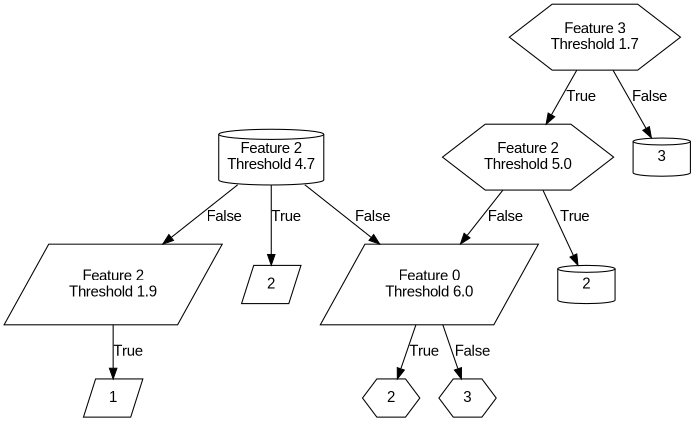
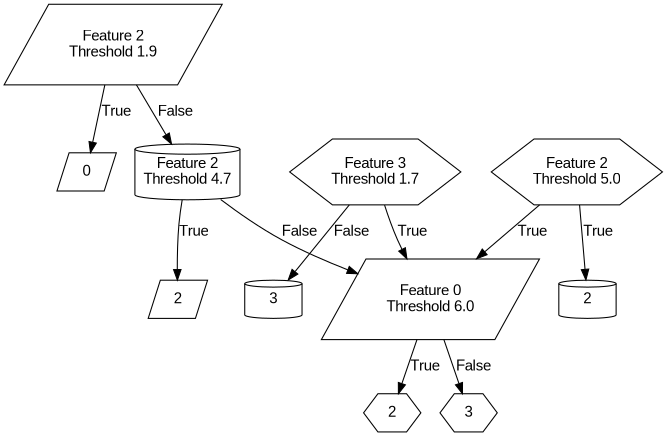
edge "Feature 3 Threshold 1.7" -> "Feature 2 Threshold 5.0": now "Feature 3 Threshold 1.7" -> "Feature 0 Threshold 6.0"
edge "Feature 2 Threshold 4.7" -> "Feature 2 Threshold 1.9": reversed
edge "Feature 2 Threshold 5.0" -> "Feature 0 Threshold 6.0": label "False" -> "True"
node "1": label "1" -> "0"
